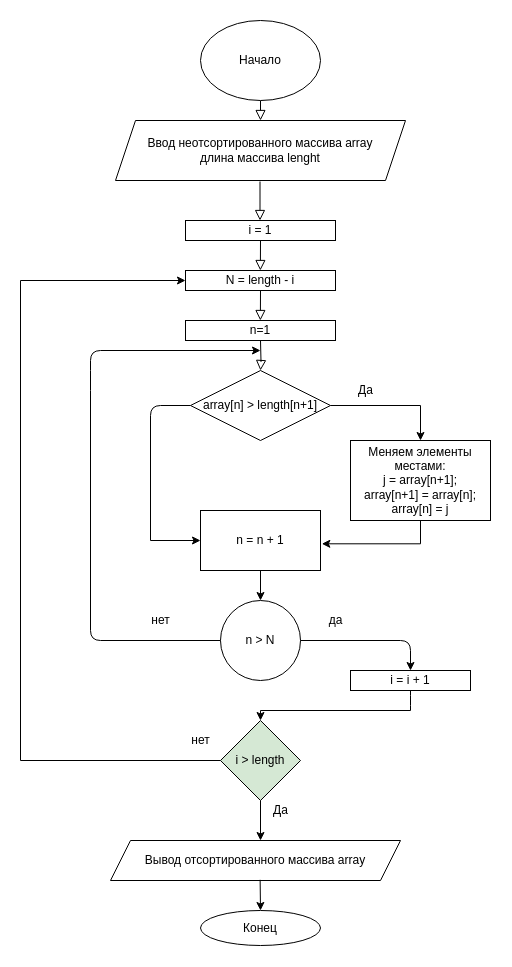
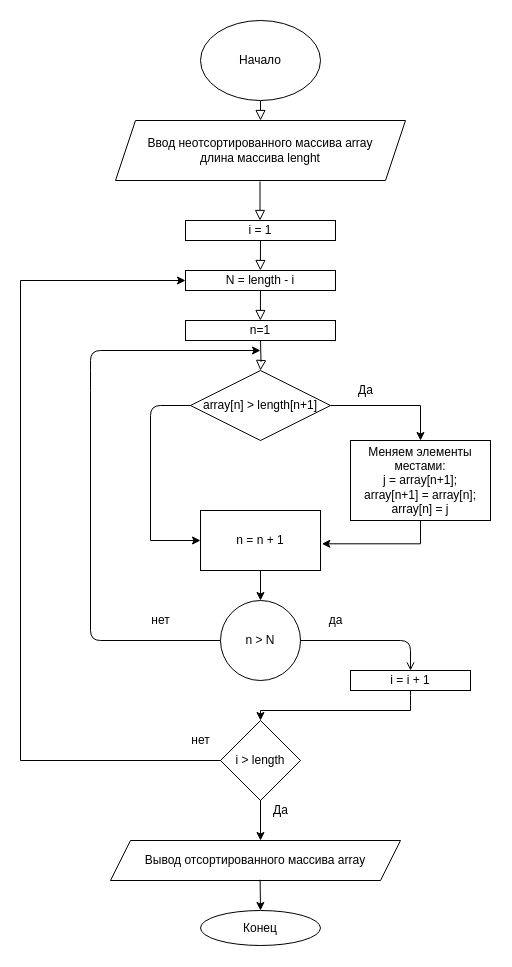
edge "n > N" -> "i = i + 1": arrowhead classic -> open
node "i > length": fillcolor #d5e8d4 -> #ffffff
